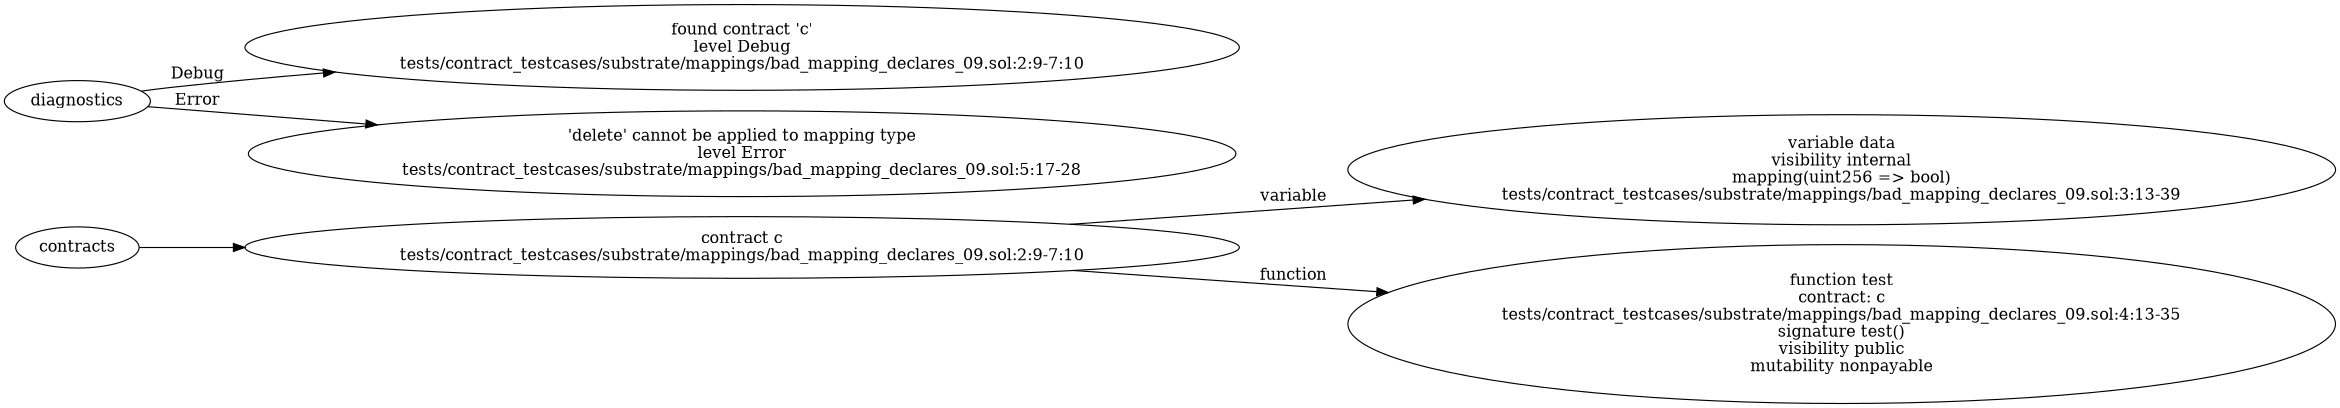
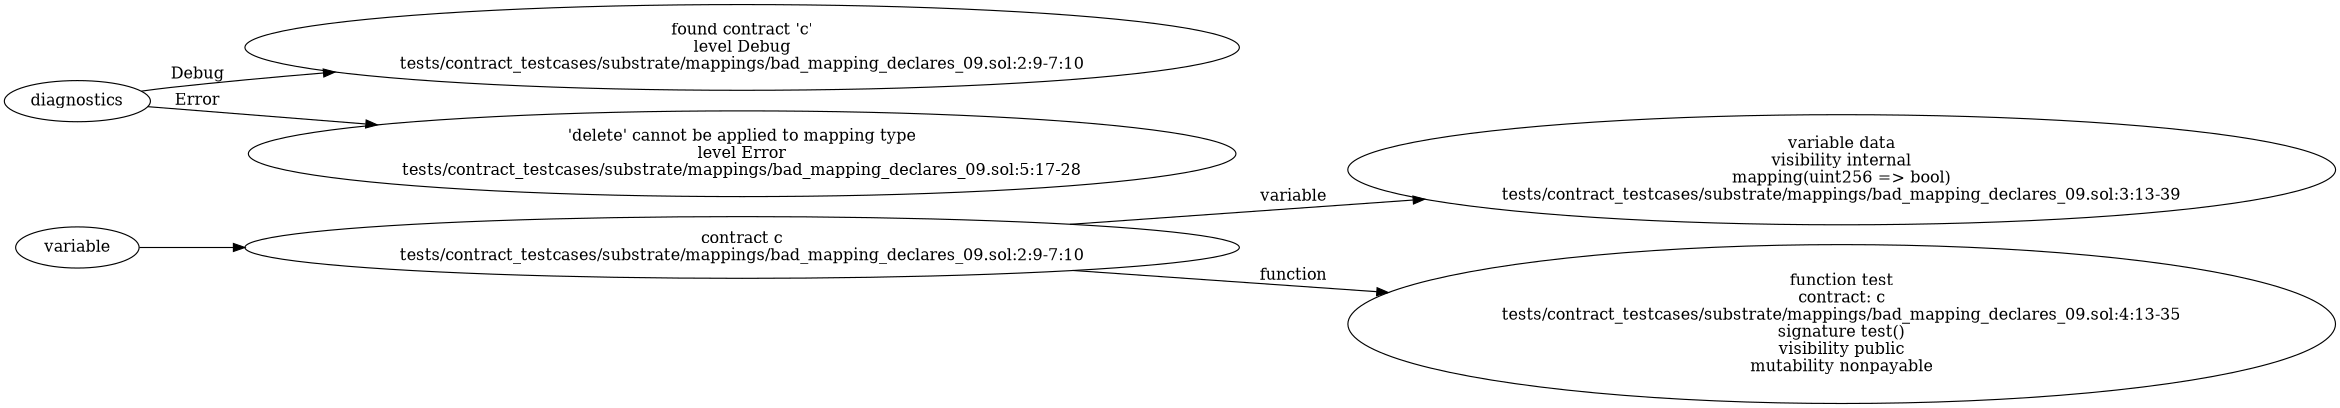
node "contracts": label "contracts" -> "variable"
